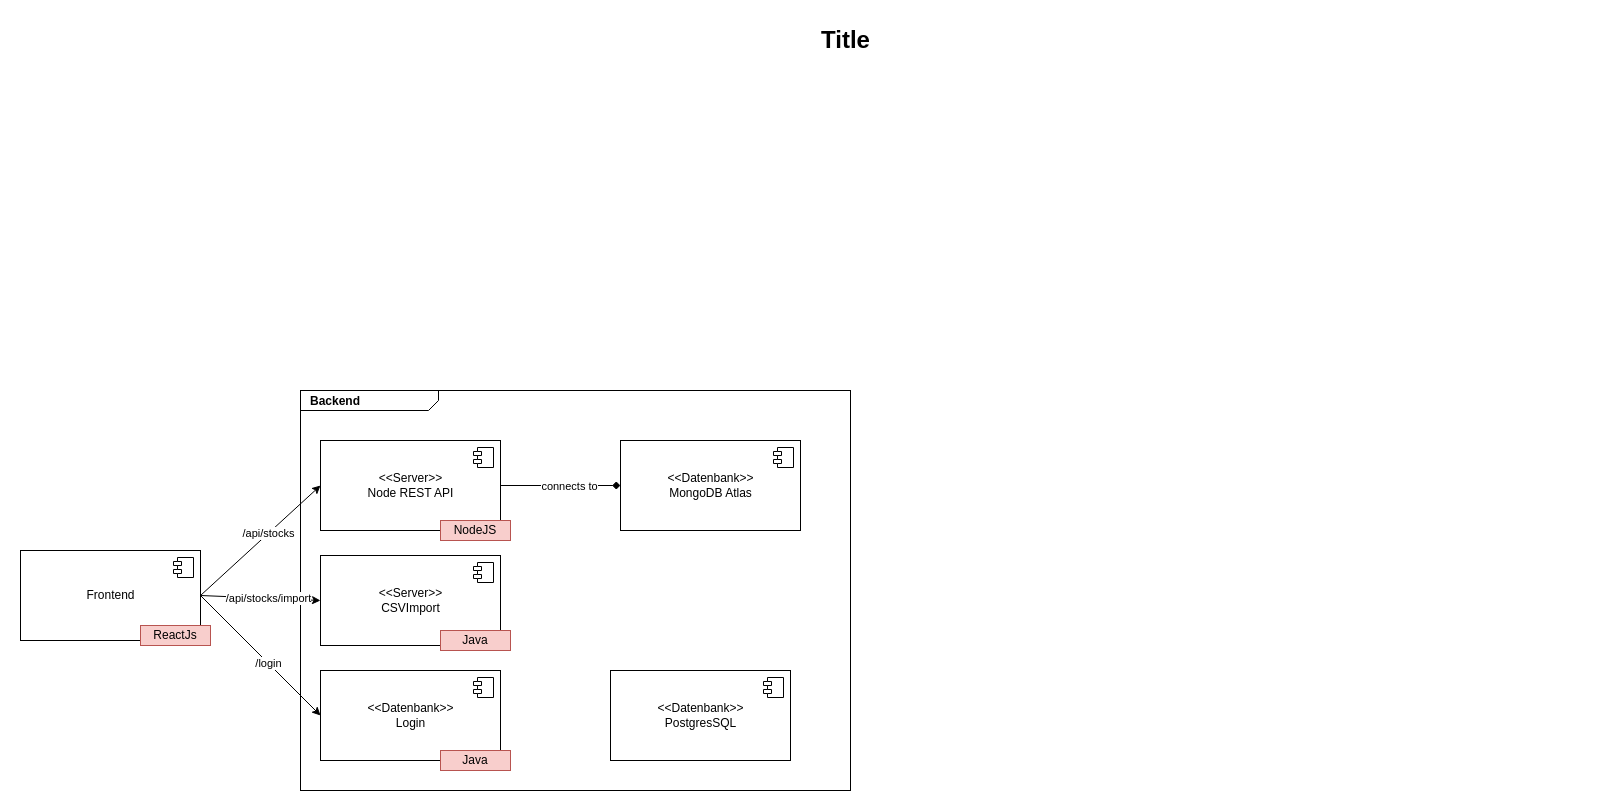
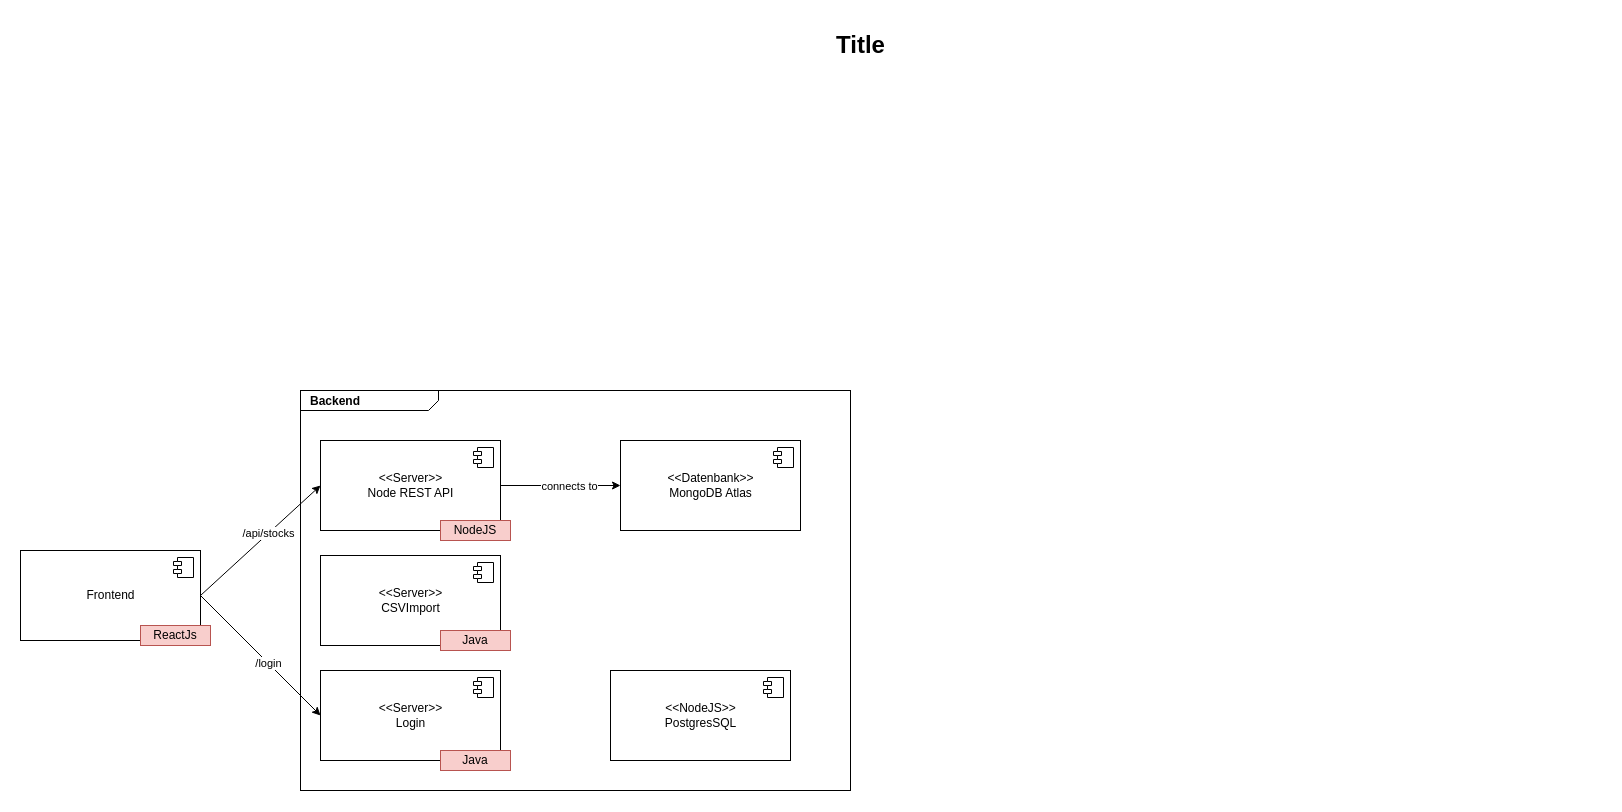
node "Title": moved (846, 41) -> (861, 46)
edge "<<Server>> Node REST API" -> "<<Datenbank>> MongoDB Atlas": arrowhead diamond -> classic
edge "Frontend" -> "<<Server>> CSVImport": removed, label "/api/stocks/import"
node "<<Datenbank>> Login": label "<<Datenbank>> Login" -> "<<Server>> Login"
node "<<Datenbank>> PostgresSQL": label "<<Datenbank>> PostgresSQL" -> "<<NodeJS>> PostgresSQL"
